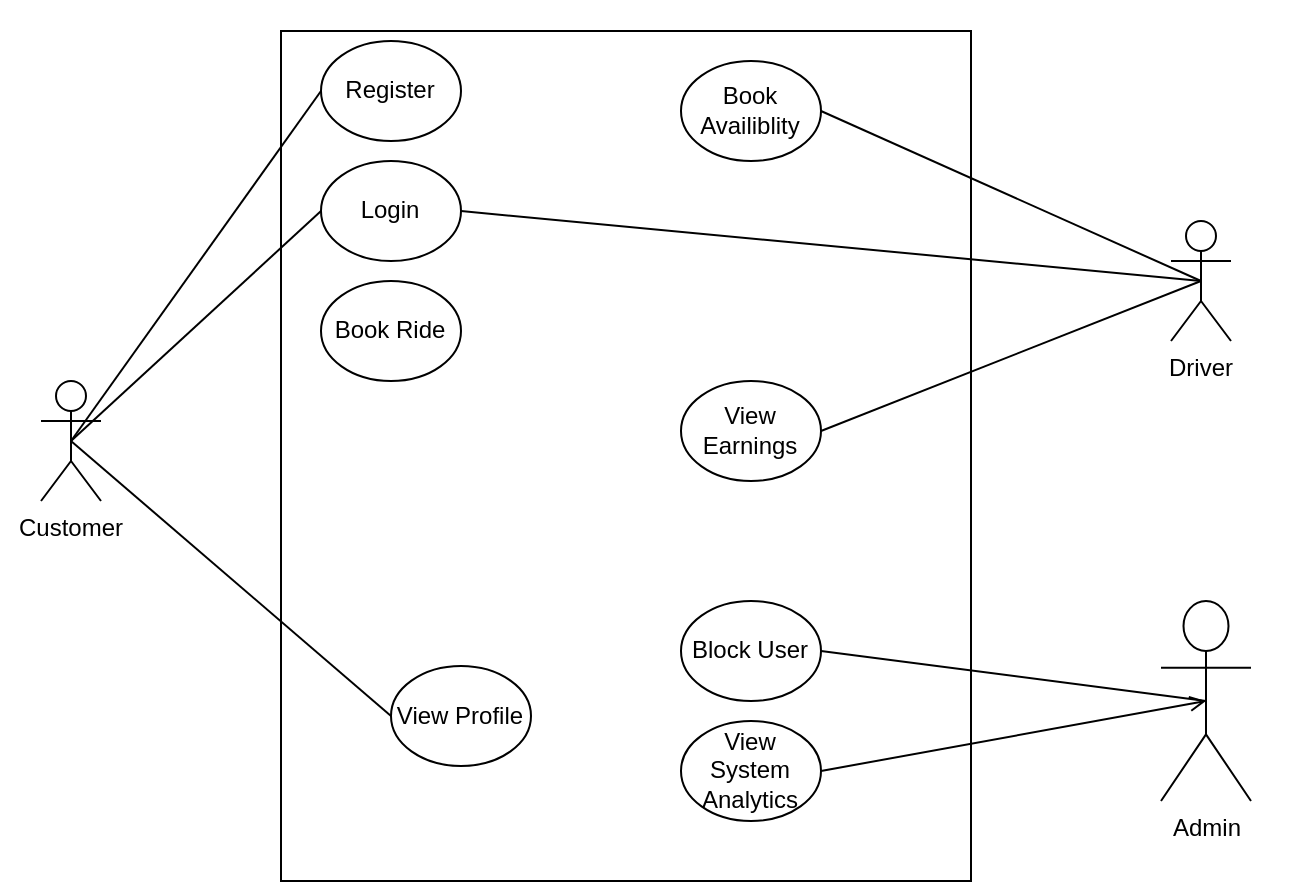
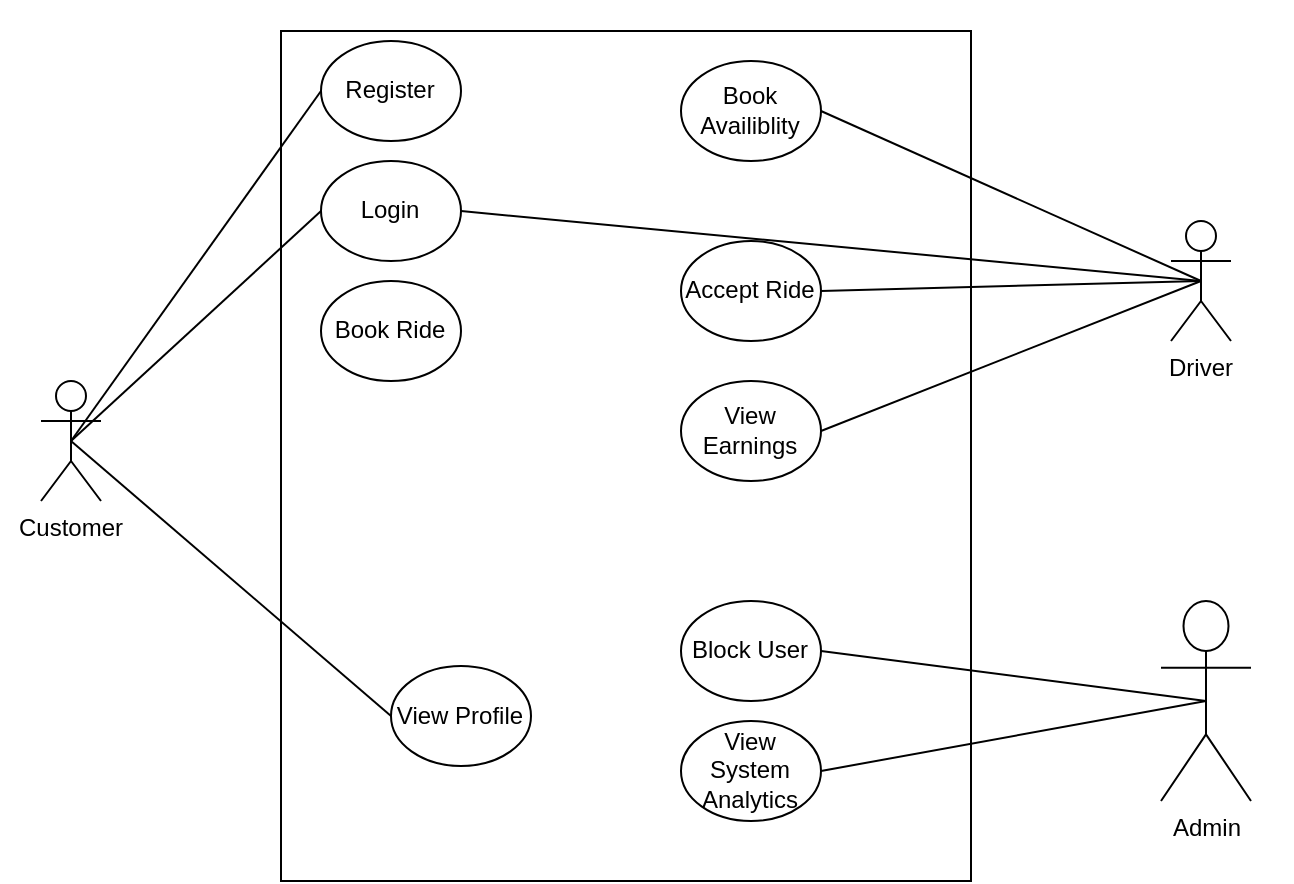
edge "Driver" -- "Accept Ride": added
node "Accept Ride": added
edge "View System Analytics" -> "Admin": arrowhead open -> none
